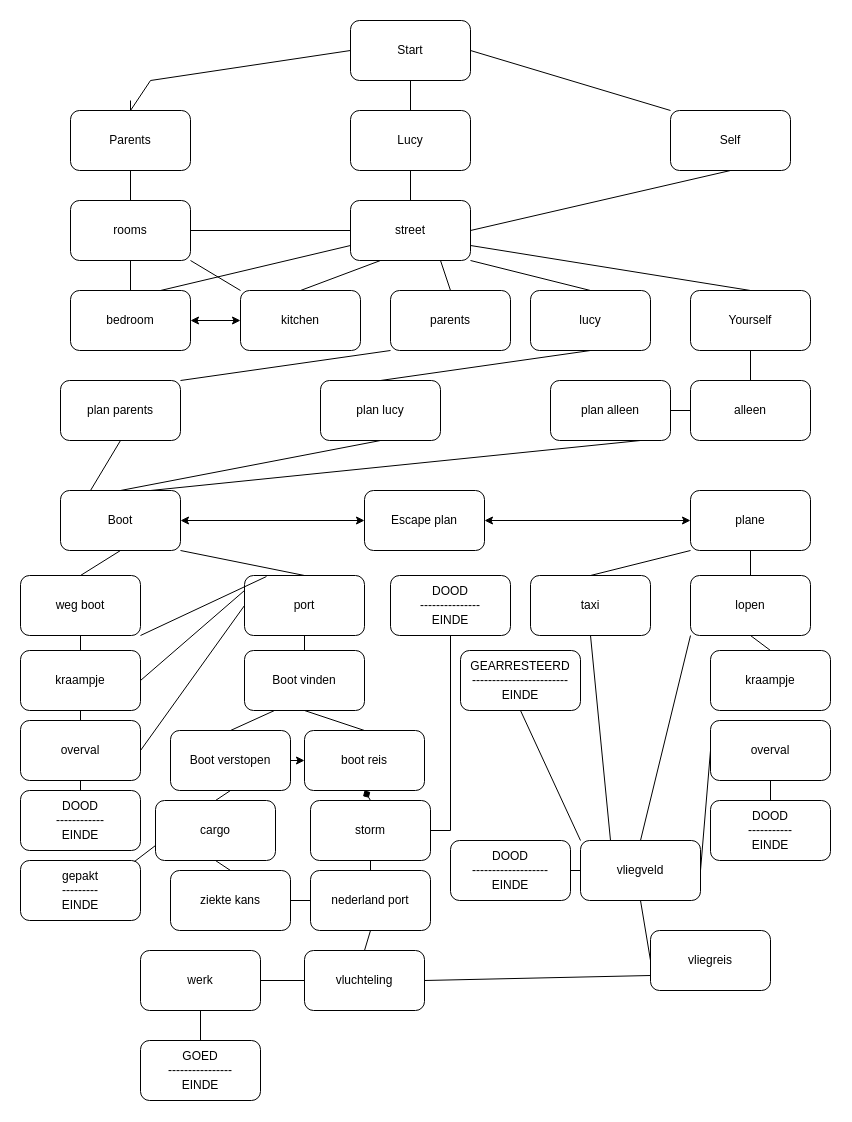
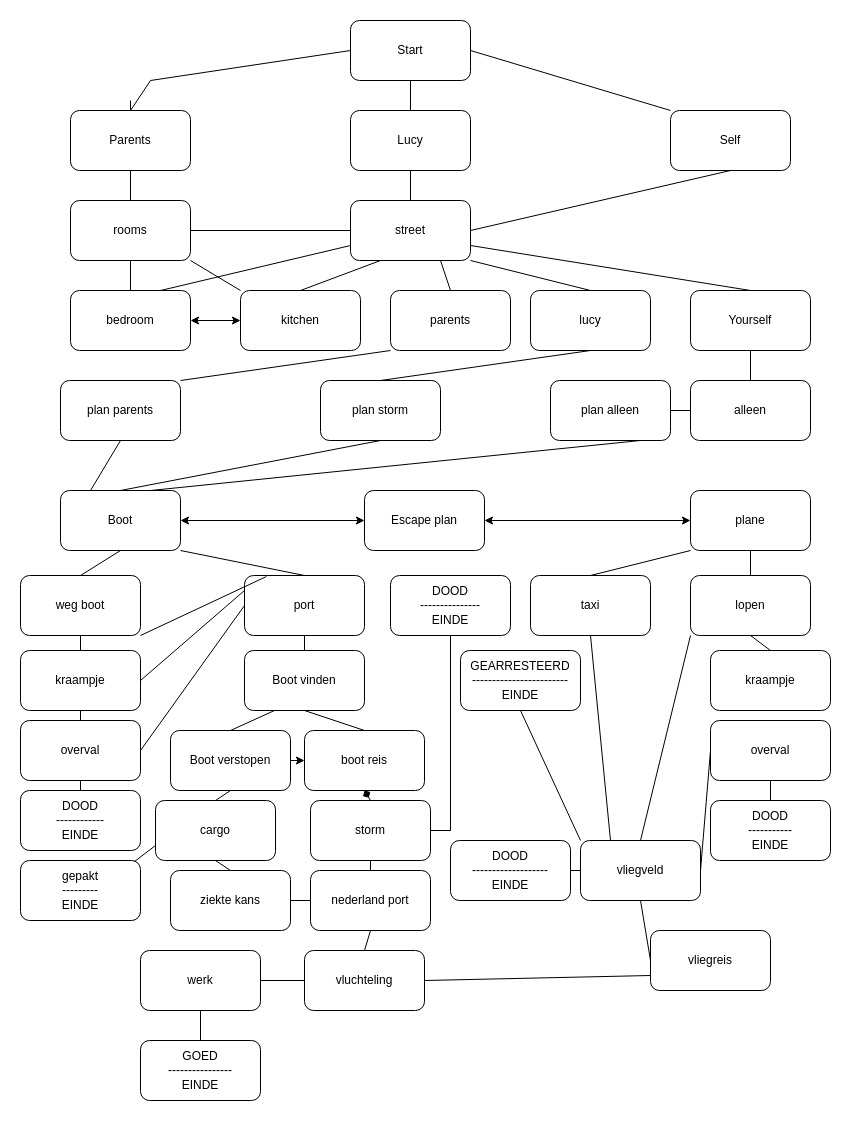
node "plan lucy": label "plan lucy" -> "plan storm"
